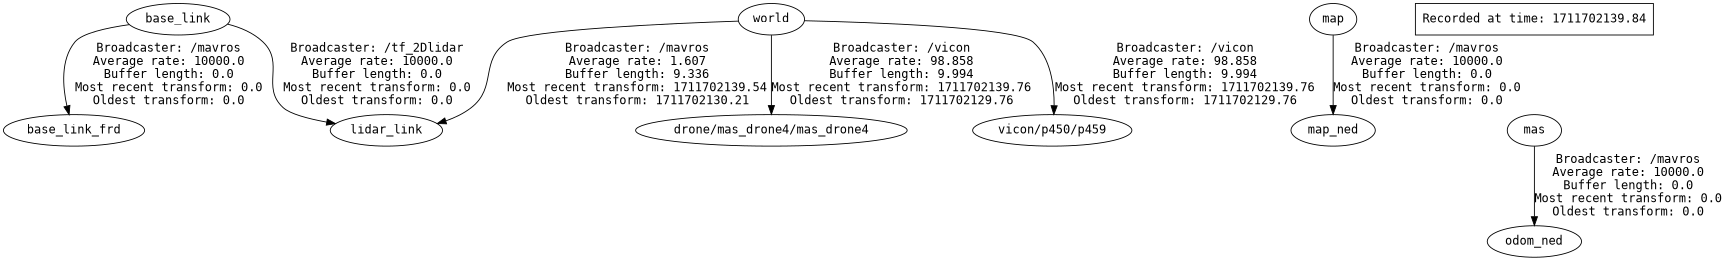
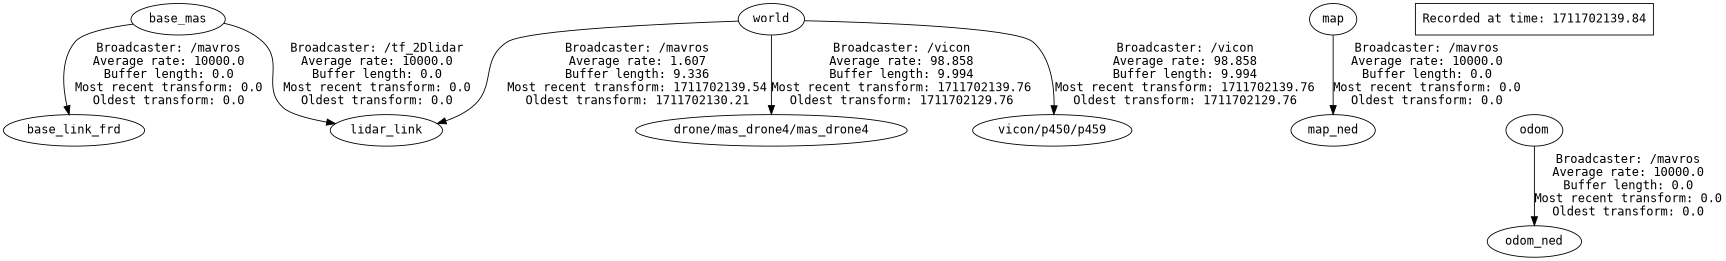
node "base_link": label "base_link" -> "base_mas"
node "mas": label "mas" -> "odom"
